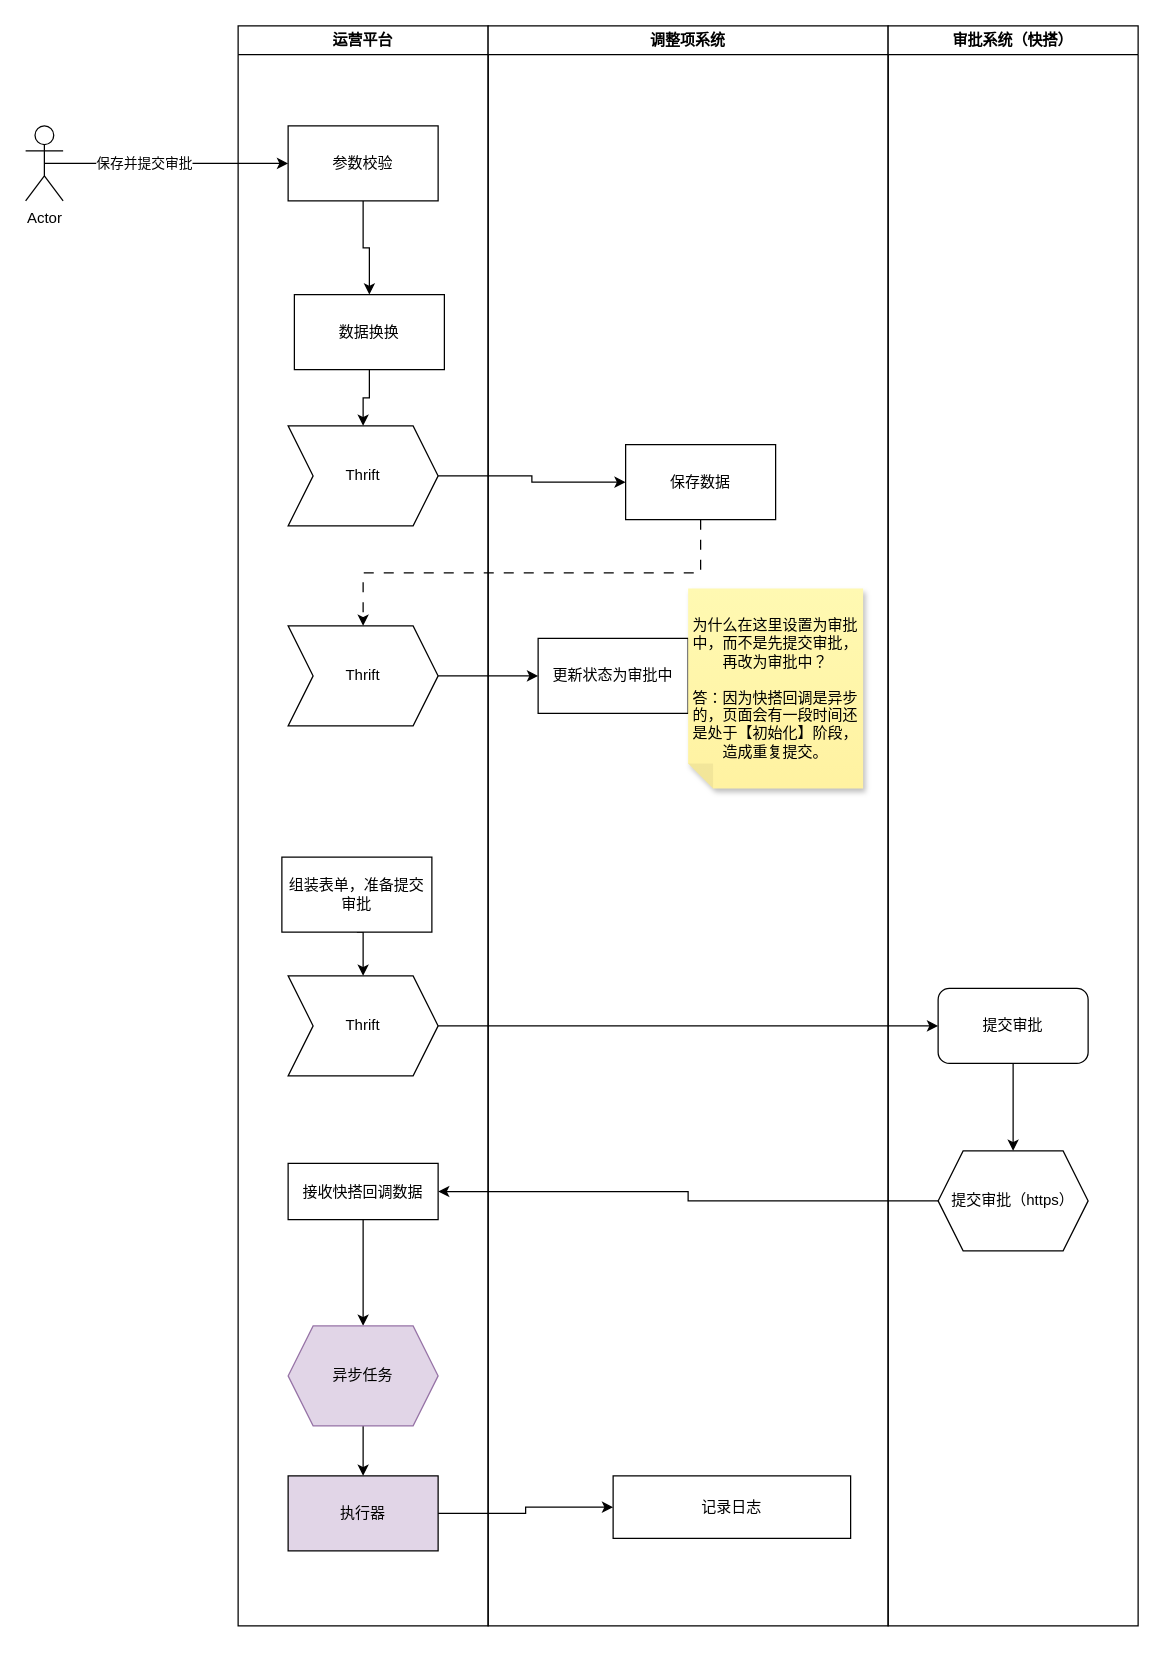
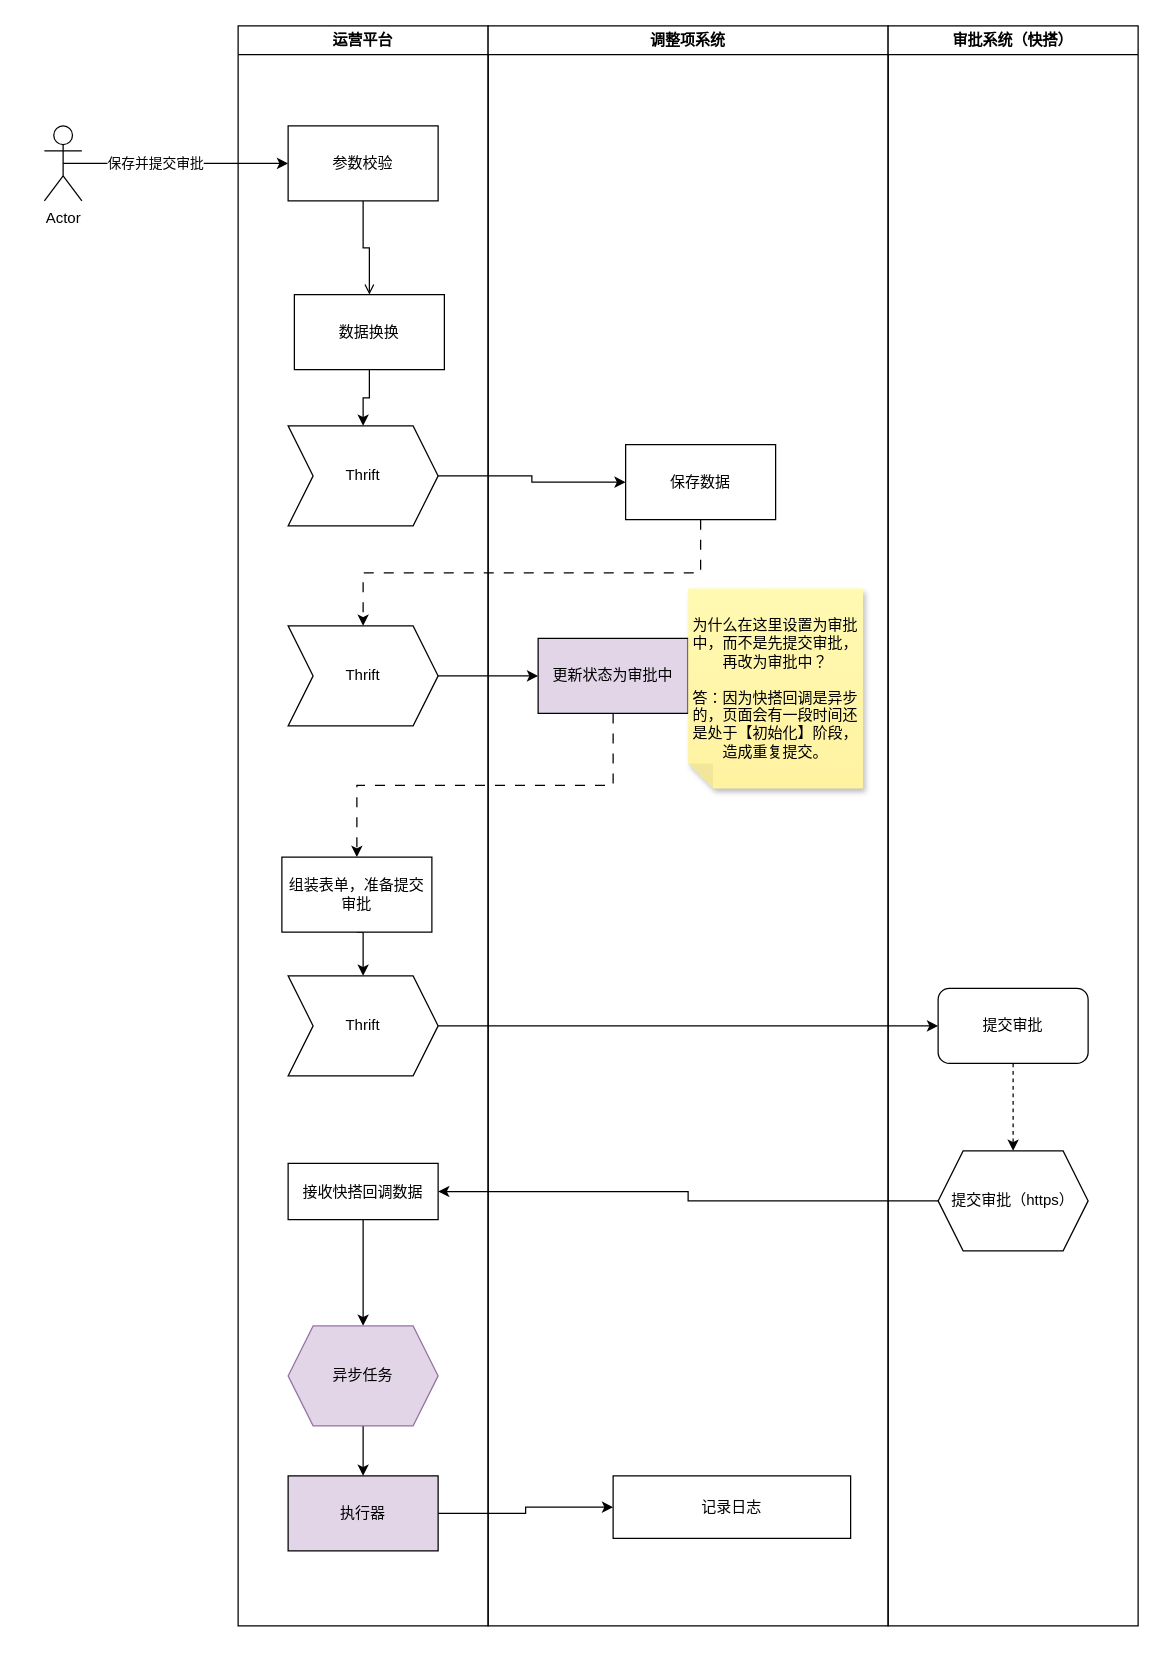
node "Actor": moved (44, 163) -> (63, 163)
edge "参数校验" -> "数据换换": arrowhead classic -> open
node "更新状态为审批中": fillcolor #ffffff -> #e1d5e7
edge "更新状态为审批中" -> "组装表单，准备提交审批": added
edge "提交审批" -> "提交审批（https）": style solid -> dashed
